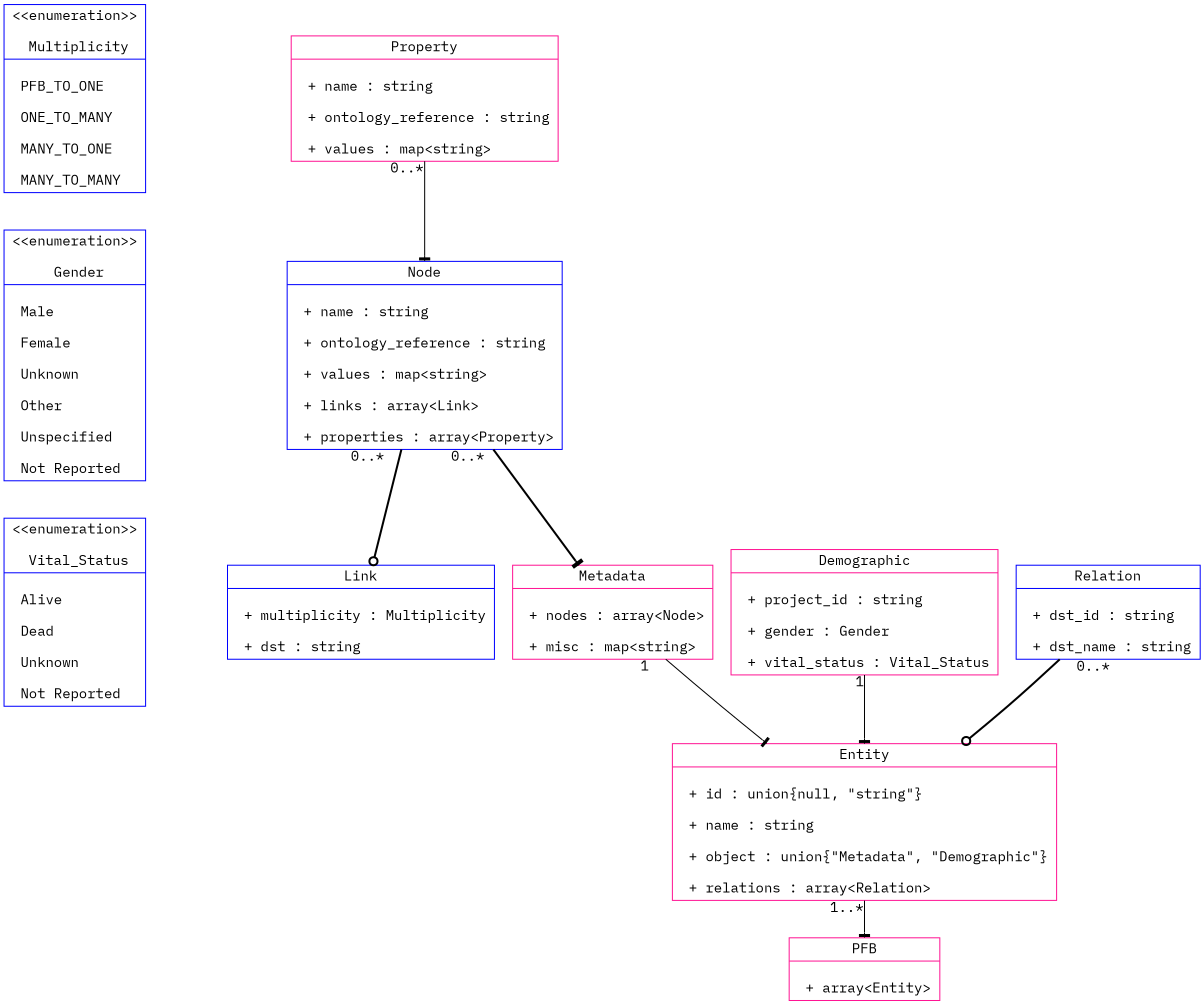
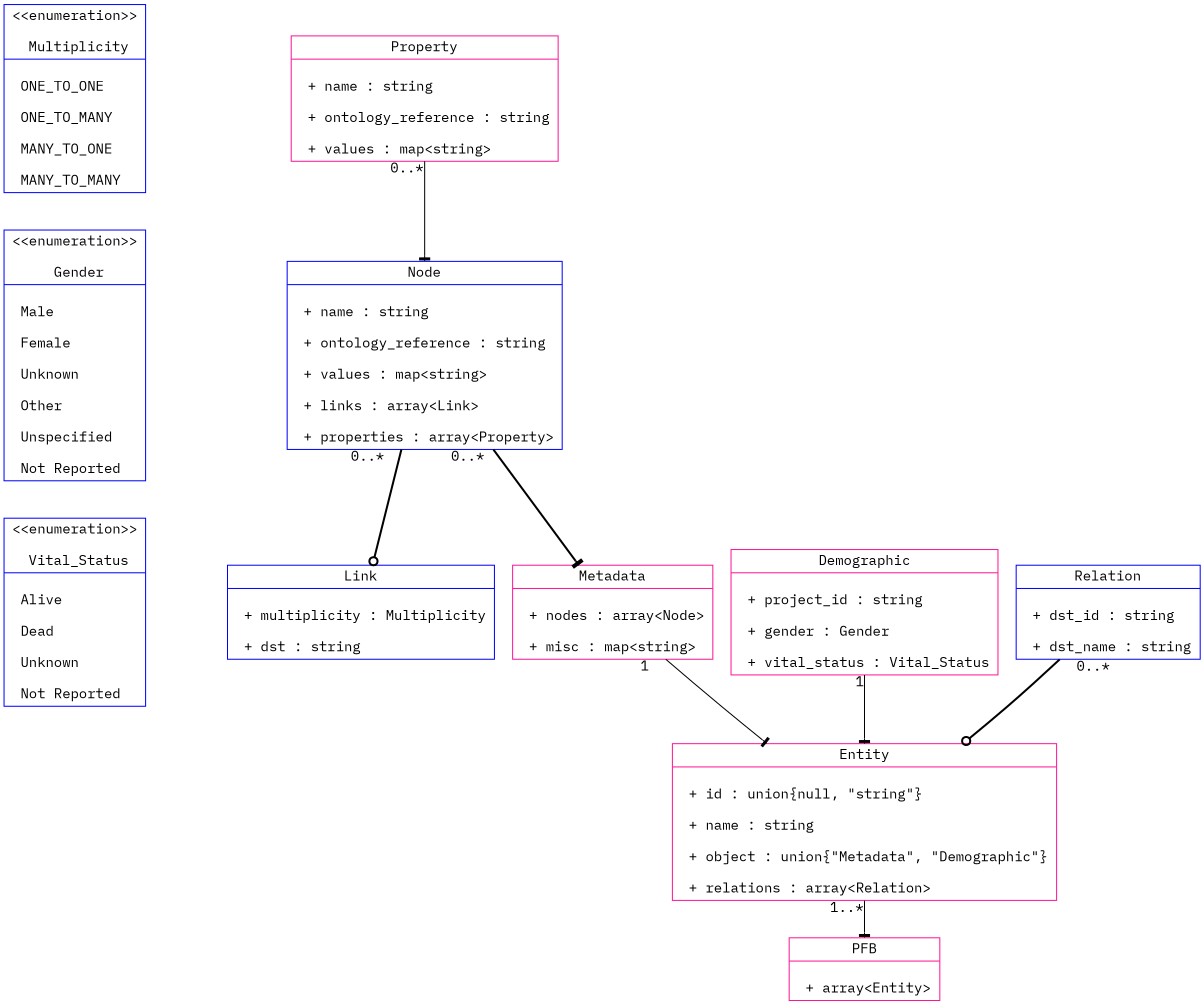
node "Multiplicity": text "PFB_TO_ONE" -> "ONE_TO_ONE"
